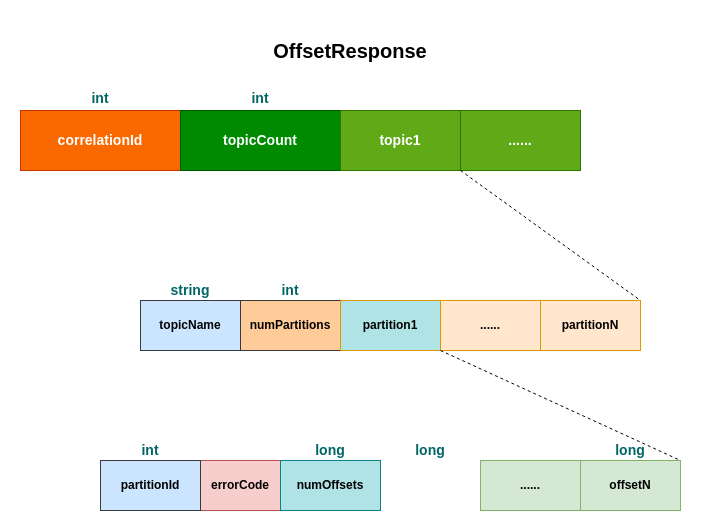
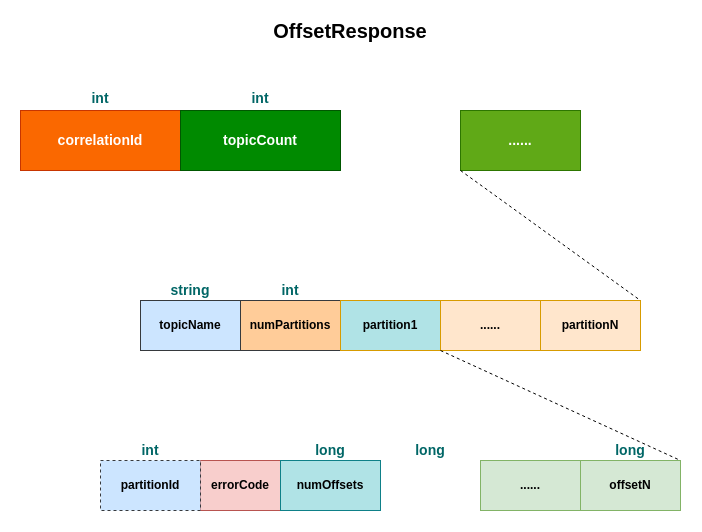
node "OffsetResponse": moved (351, 51) -> (351, 31)
node "topic1": removed
node "partitionId": style solid -> dashed
